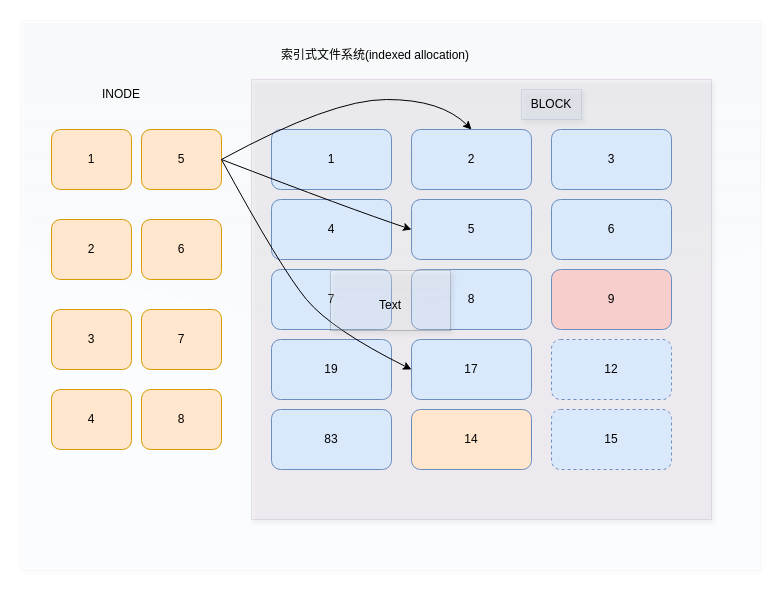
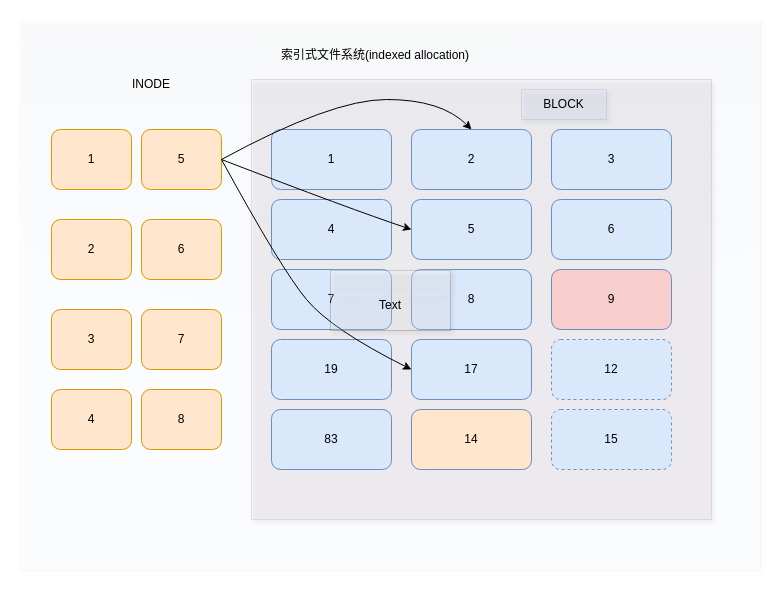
node "INODE": moved (122, 95) -> (152, 85)
node "BLOCK": size 60x30 -> 85x30
